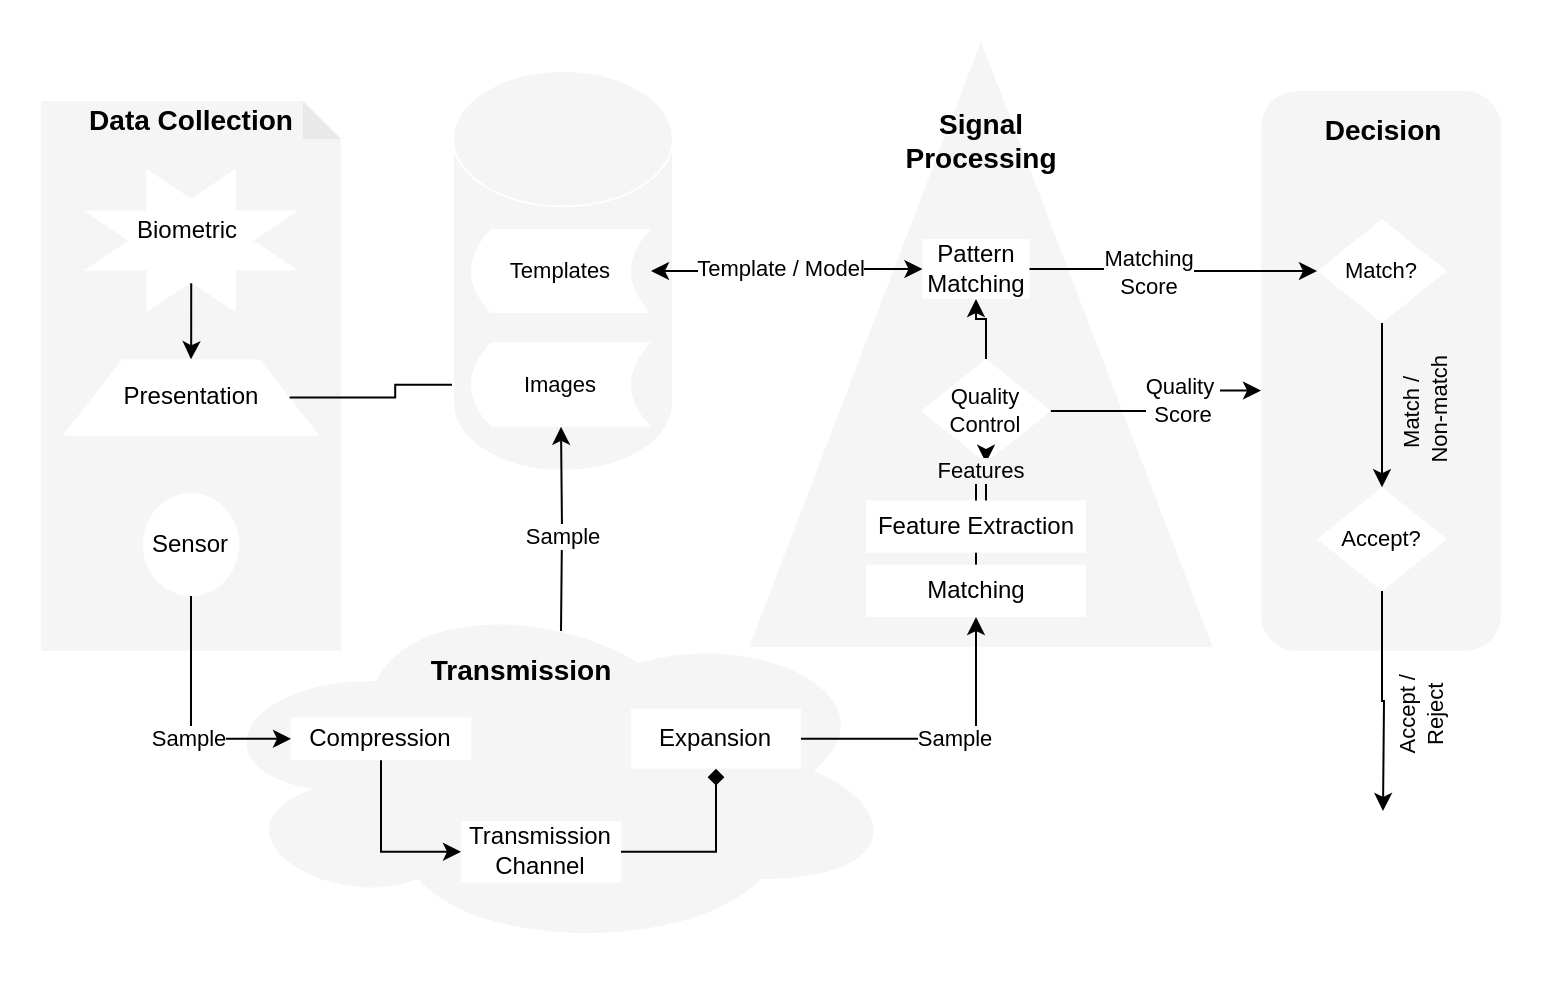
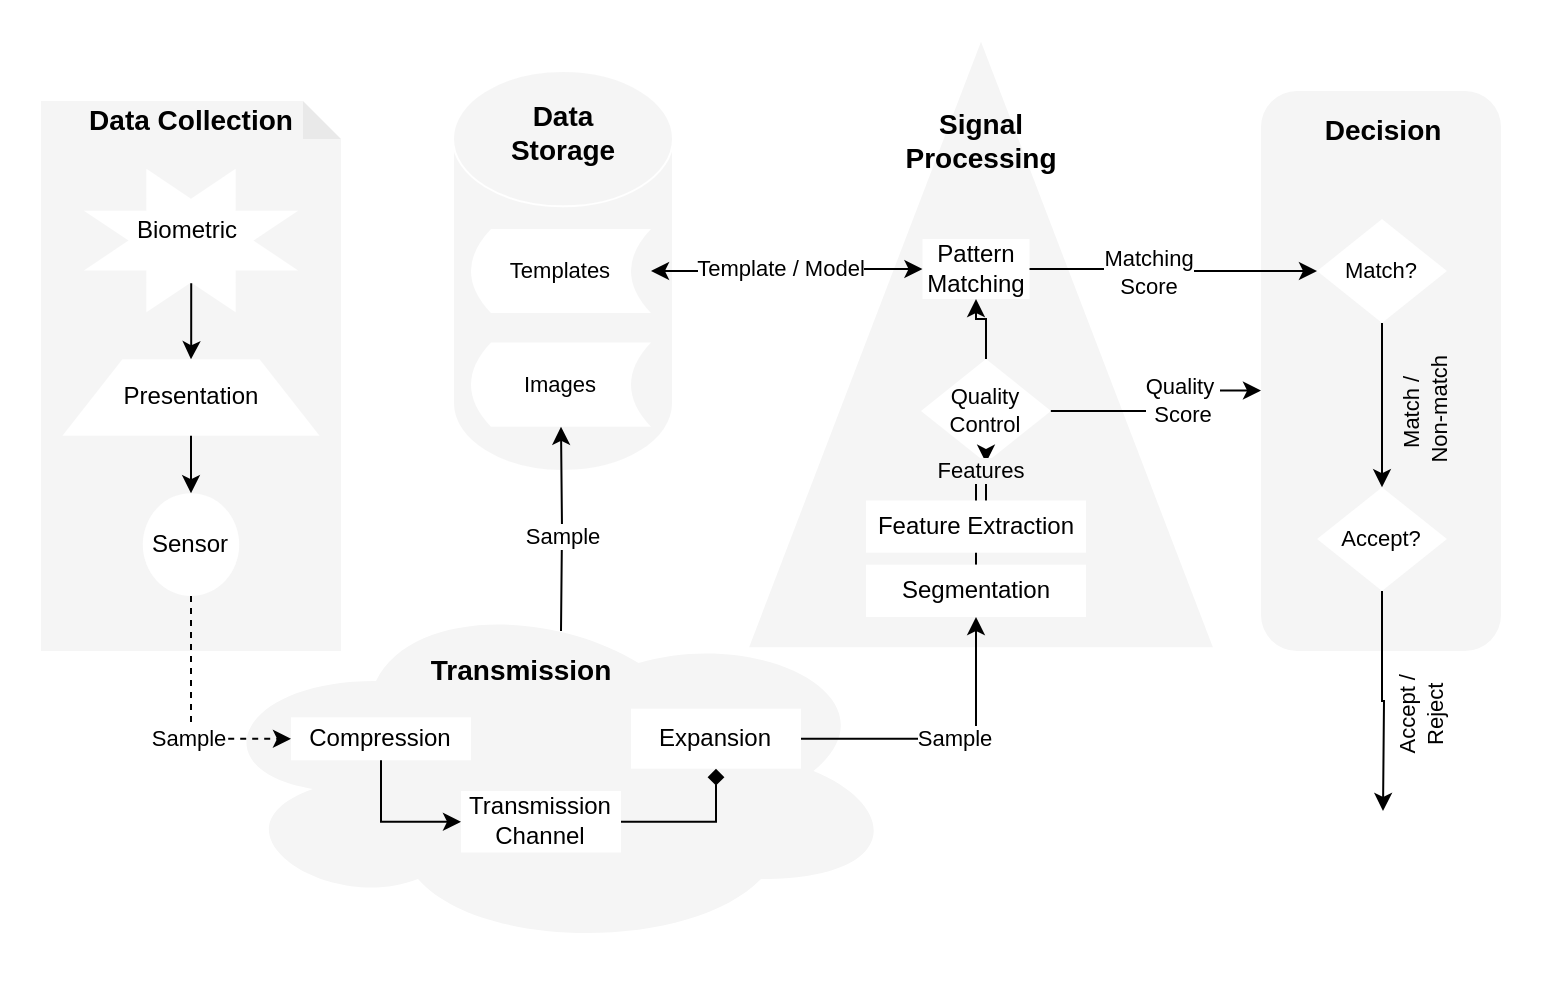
node "Data Storage": added
edge "Presentation" -> "Images": now "Presentation" -> "Sensor"
node "Matching": label "Matching" -> "Segmentation"
edge "Sensor" -> "Compression": style solid -> dashed
node "Transmission Channel": moved (541, 852) -> (541, 822)
